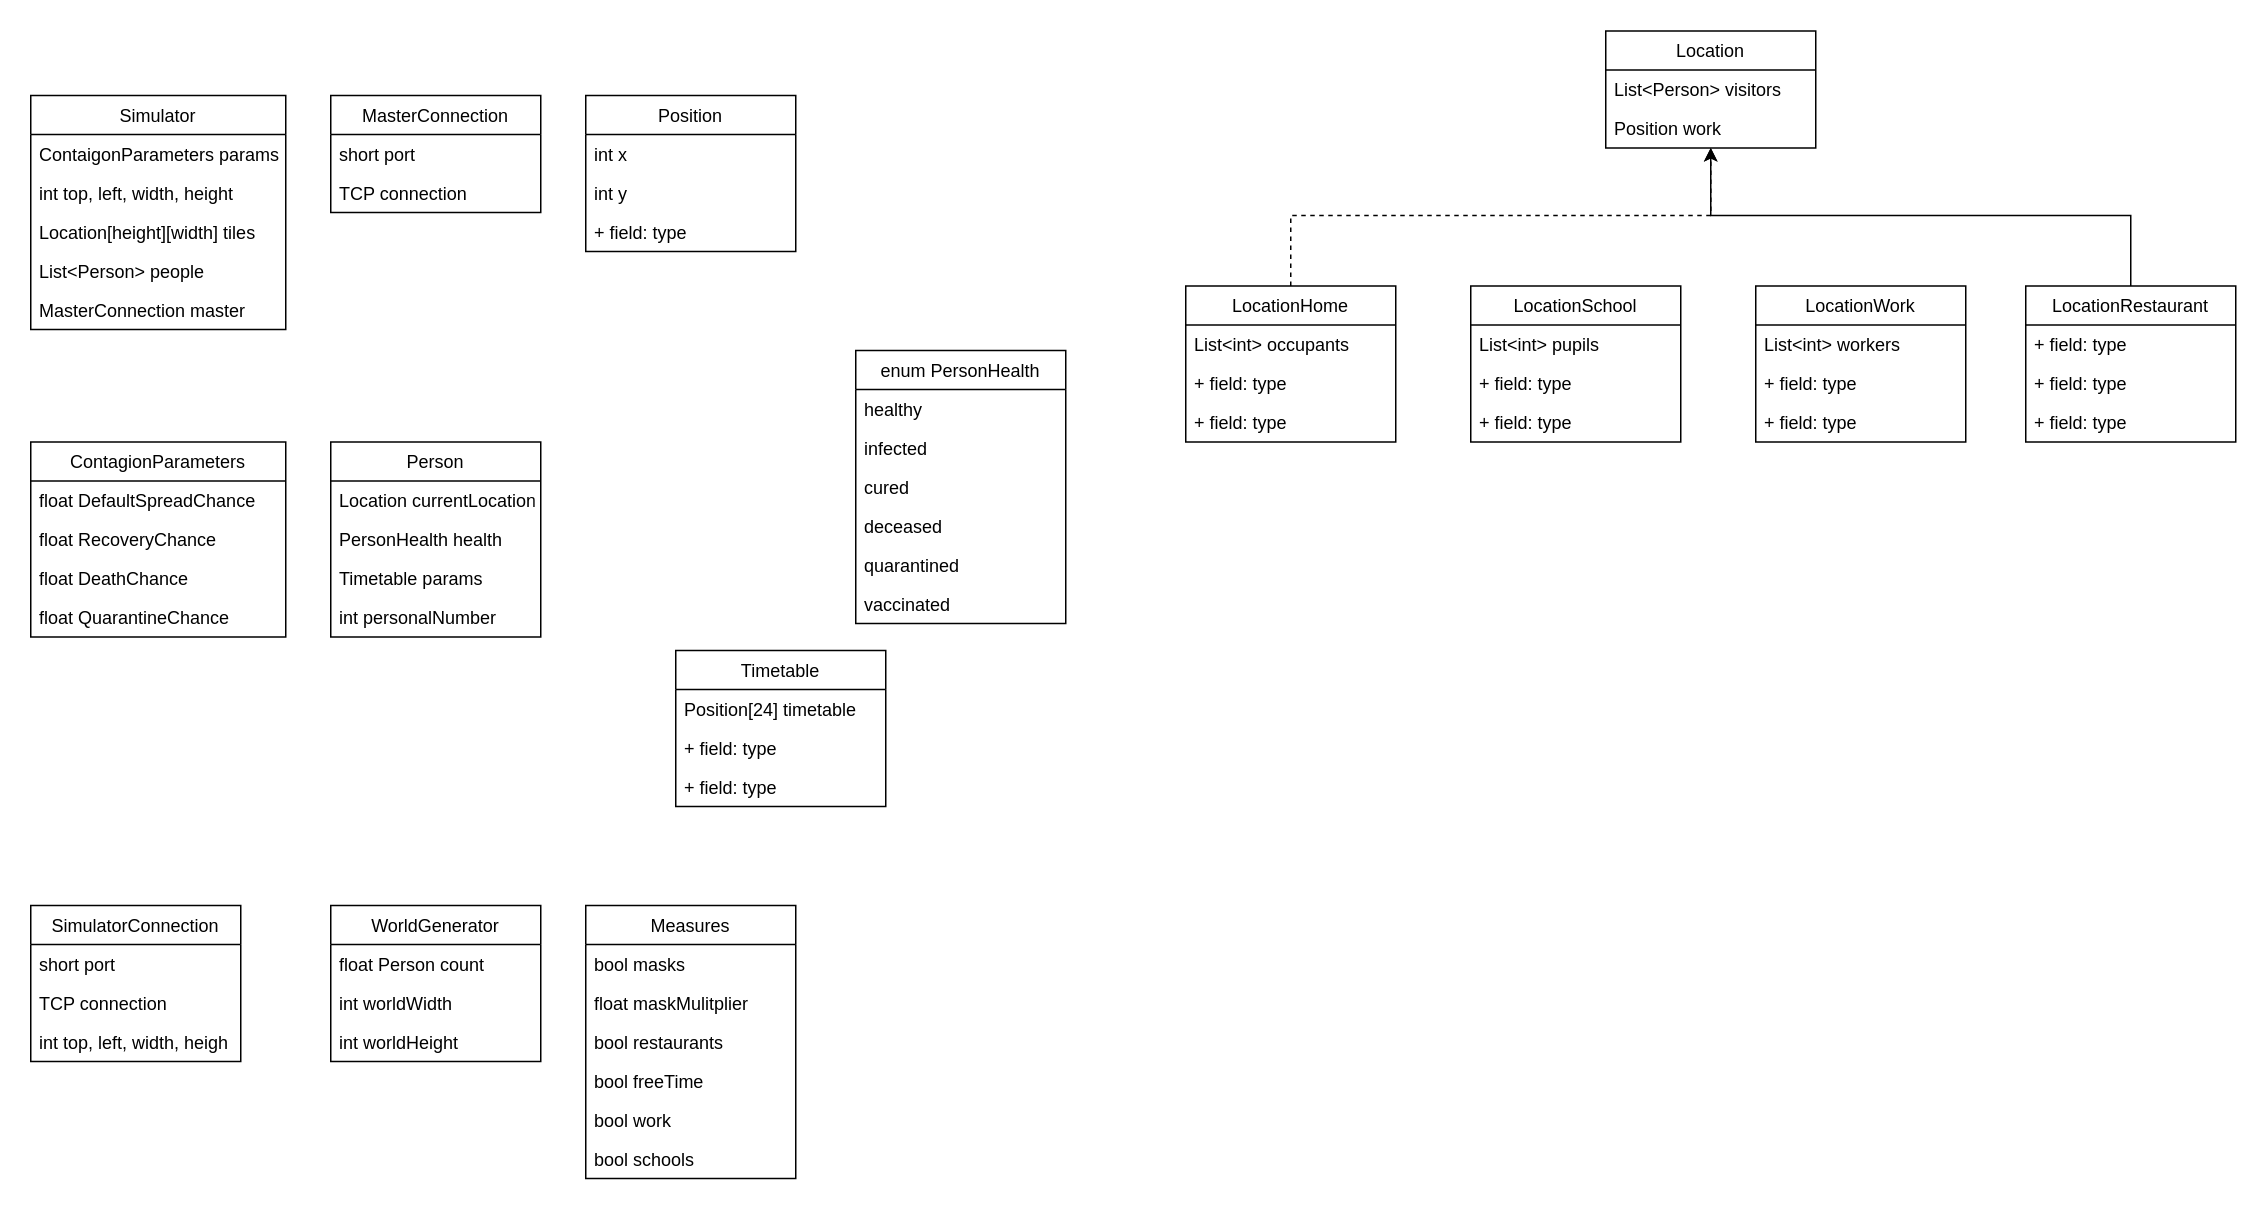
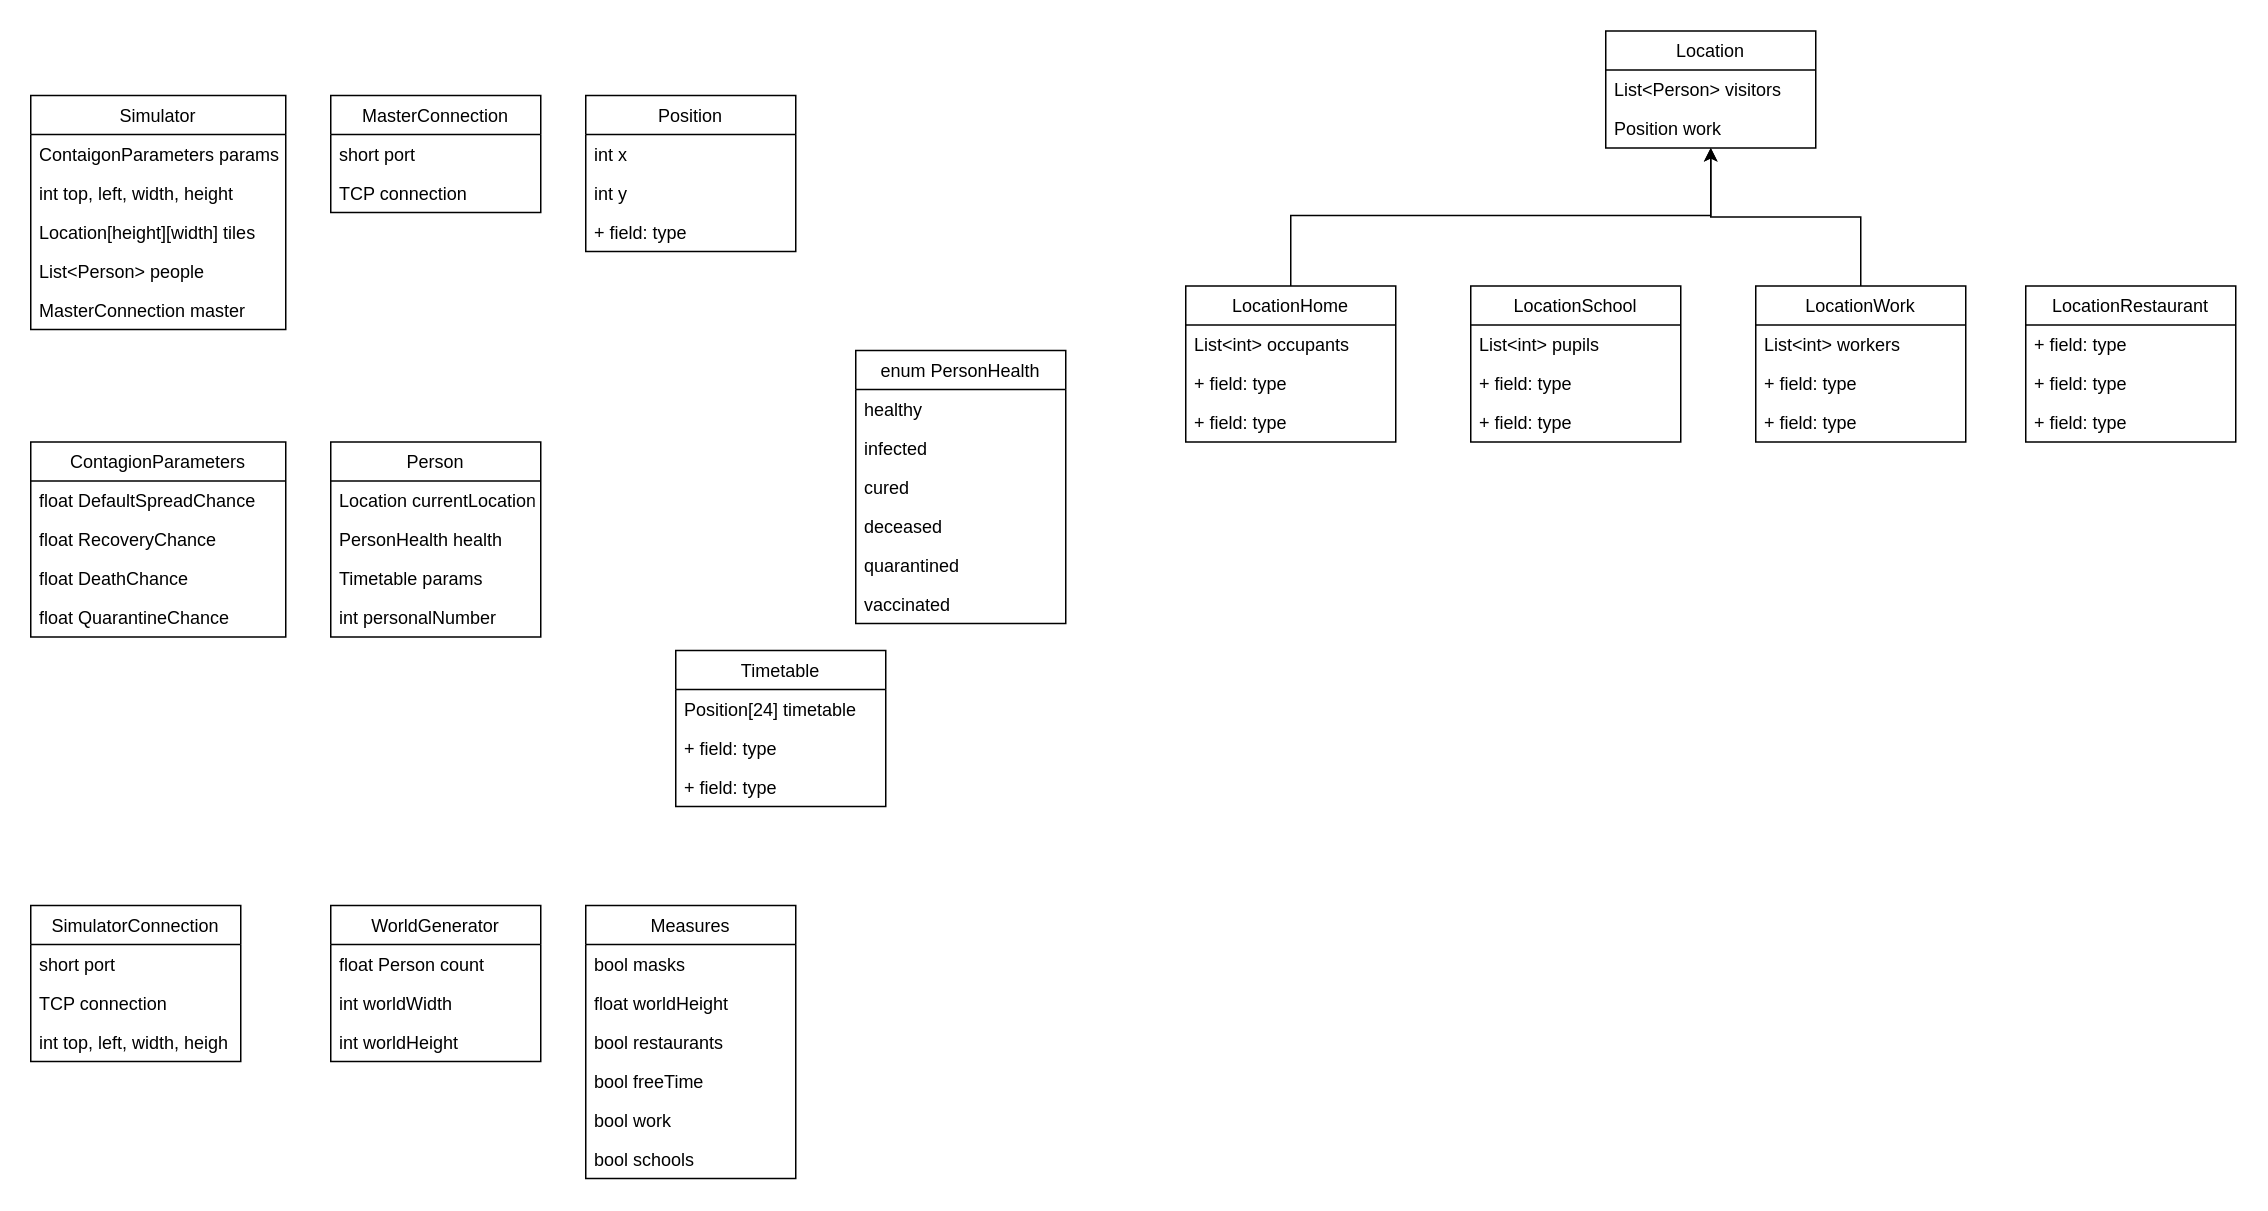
edge "LocationHome" -> "Location": style dashed -> solid
edge "LocationRestaurant" -> "Location": removed
edge "LocationWork" -> "Location": added
node "float maskMulitplier": label "float maskMulitplier" -> "float worldHeight"
